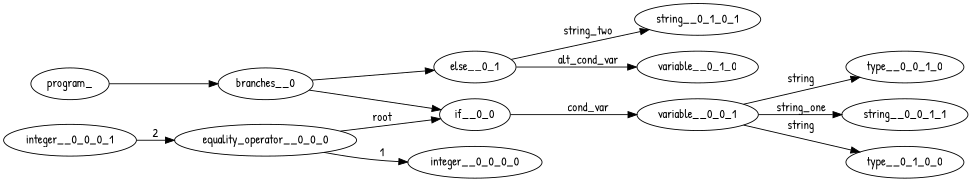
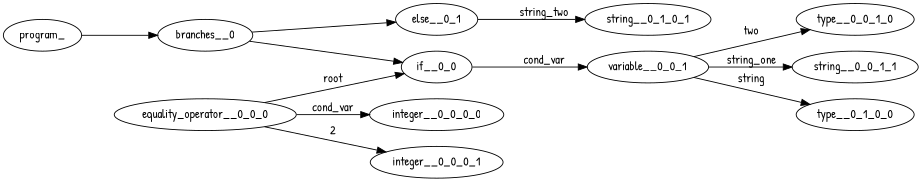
node "variable__0_1_0": removed
edge "variable__0_0_1" -> "type__0_0_1_0": label "string" -> "two"
edge "integer__0_0_0_1" -> "equality_operator__0_0_0": reversed
edge "equality_operator__0_0_0" -> "integer__0_0_0_0": label "1" -> "cond_var"
